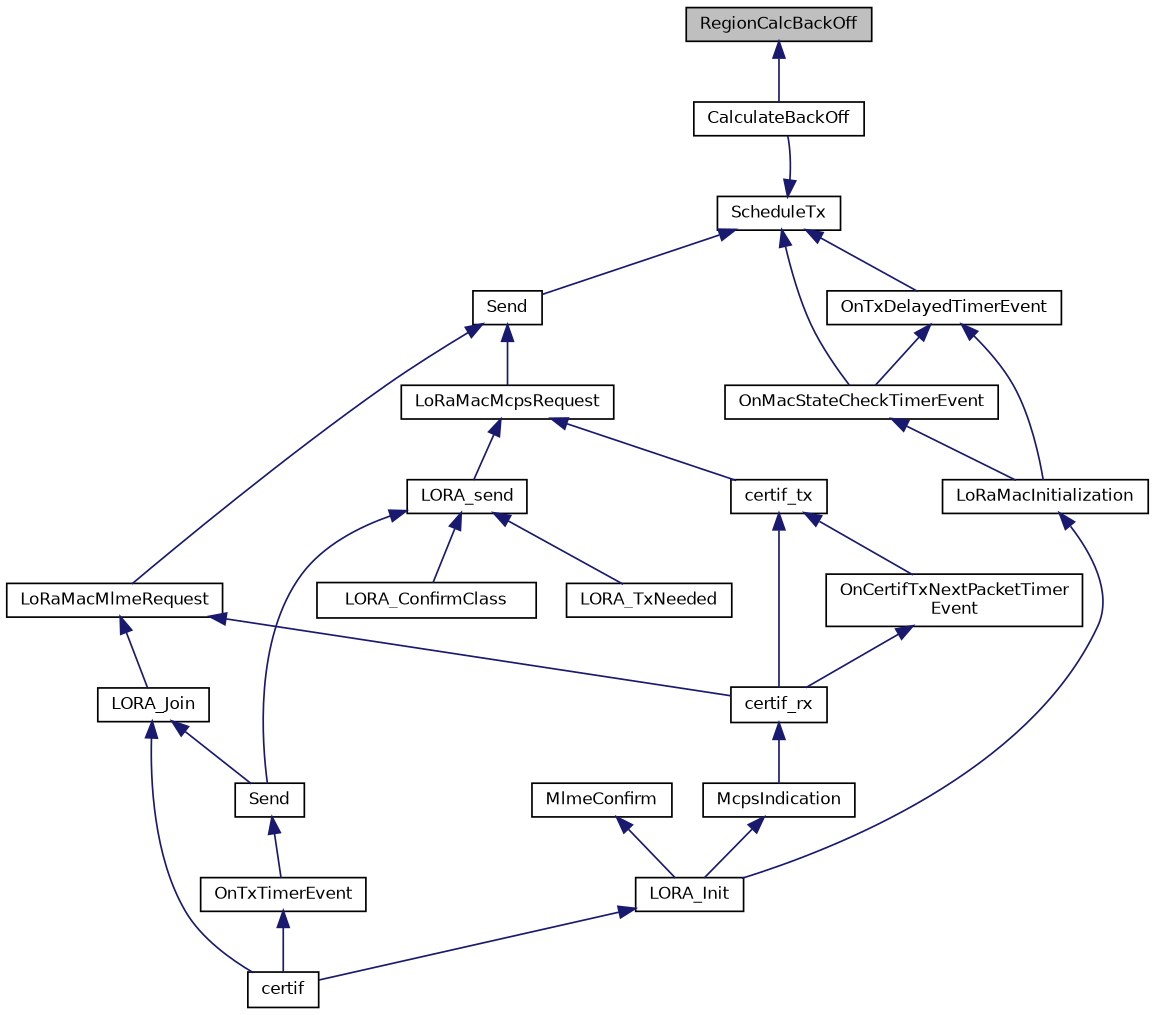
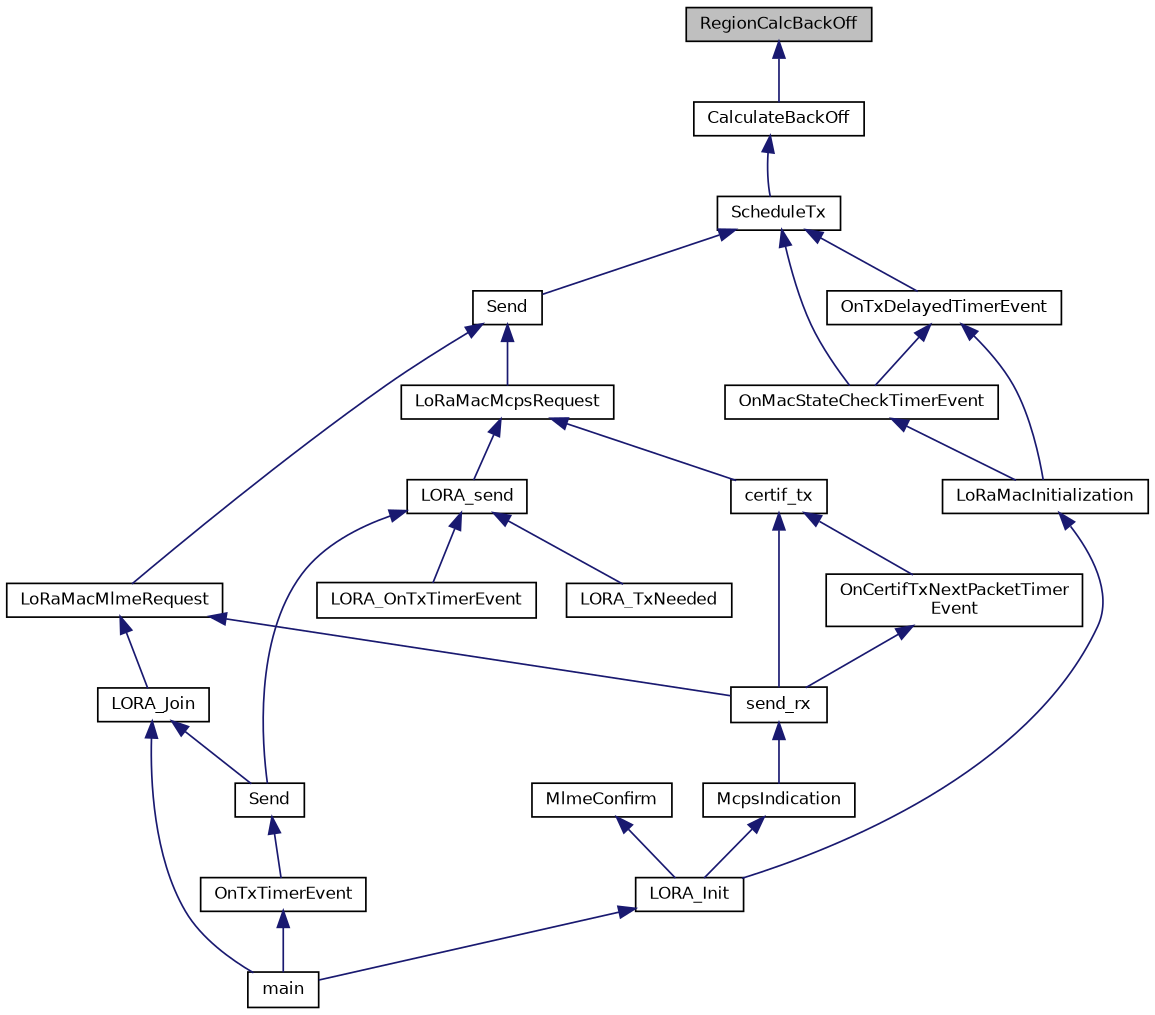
edge "CalculateBackOff" -> "ScheduleTx": reversed
node "LORA_ConfirmClass": label "LORA_ConfirmClass" -> "LORA_OnTxTimerEvent"
node "certif_rx": label "certif_rx" -> "send_rx"
node "certif": label "certif" -> "main"
